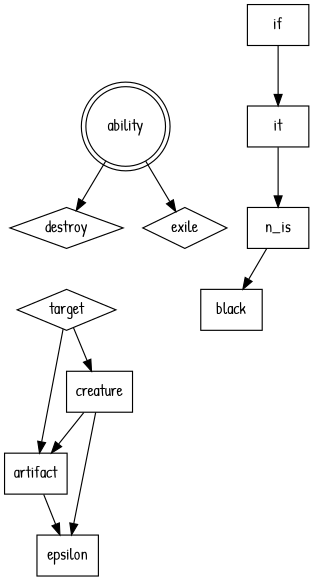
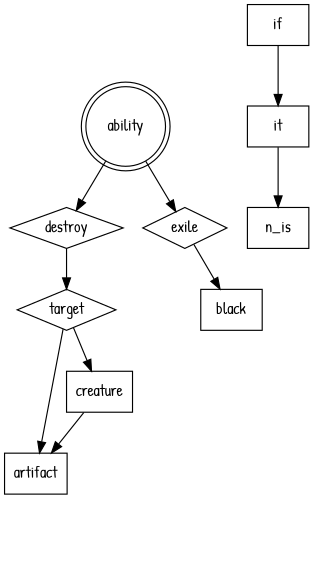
edge "destroy" -> "target": added
edge "n_is" -> "black": now "exile" -> "black"
node "epsilon": removed
